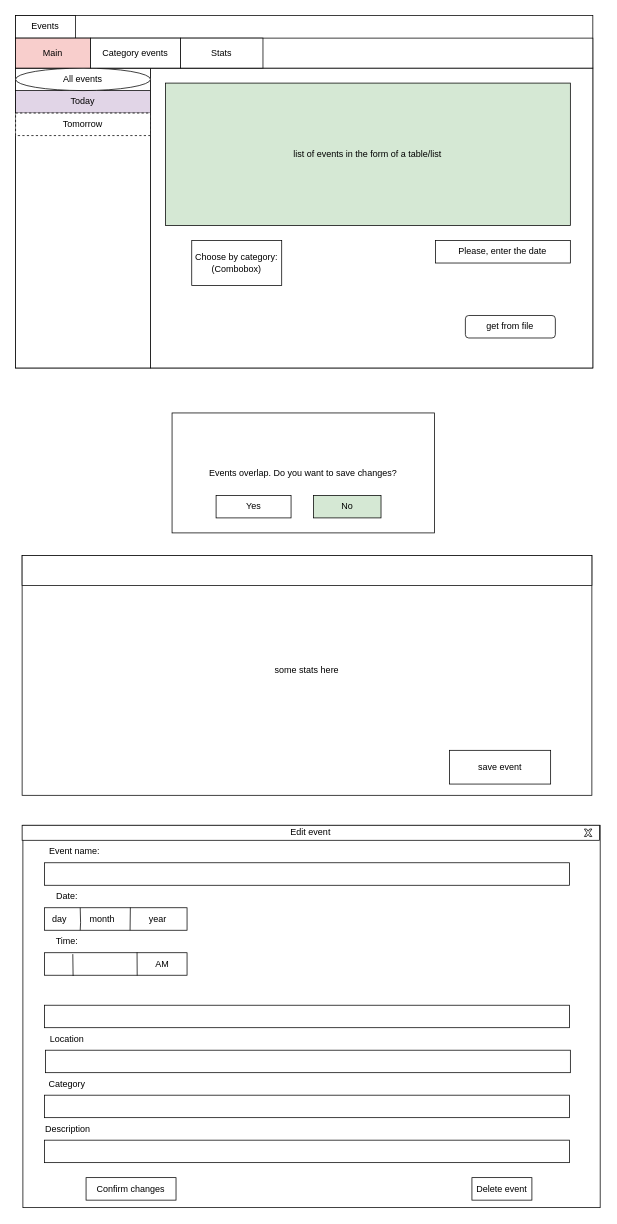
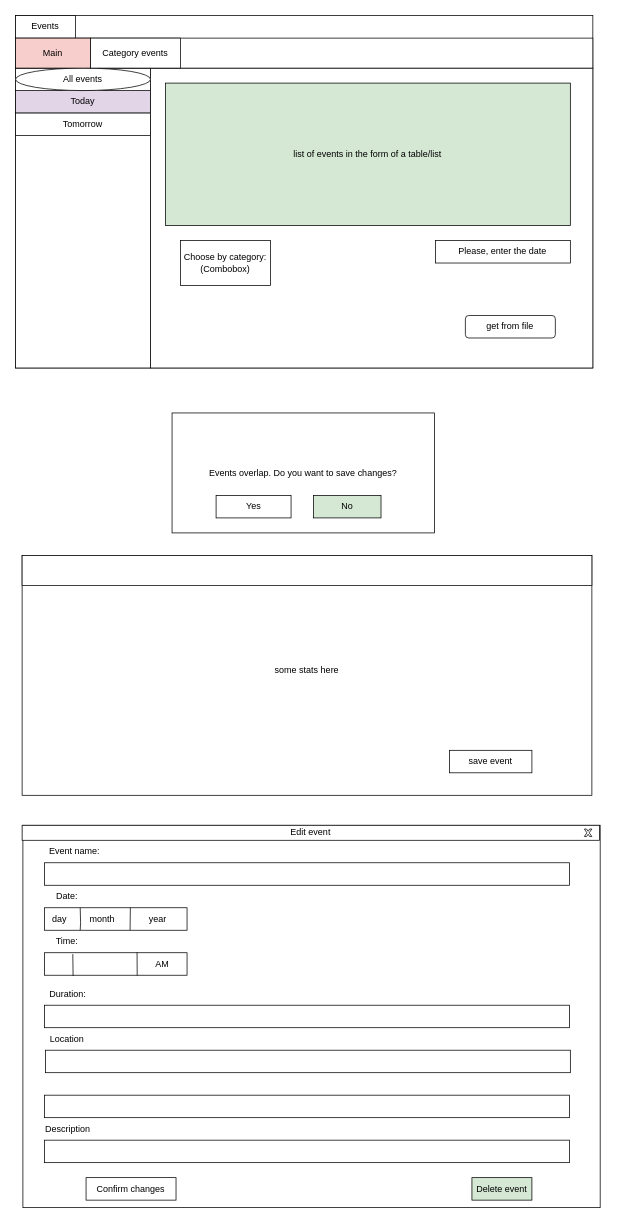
node "Stats": removed
node "Tomorrow": style dashed -> solid
node "Choose by category: (Combobox)": moved (237, 263) -> (226, 263)
node "save event": size 101x34 -> 83x23
node "Duration:": added
node "Category": removed
node "Delete event": fillcolor #ffffff -> #d5e8d4
